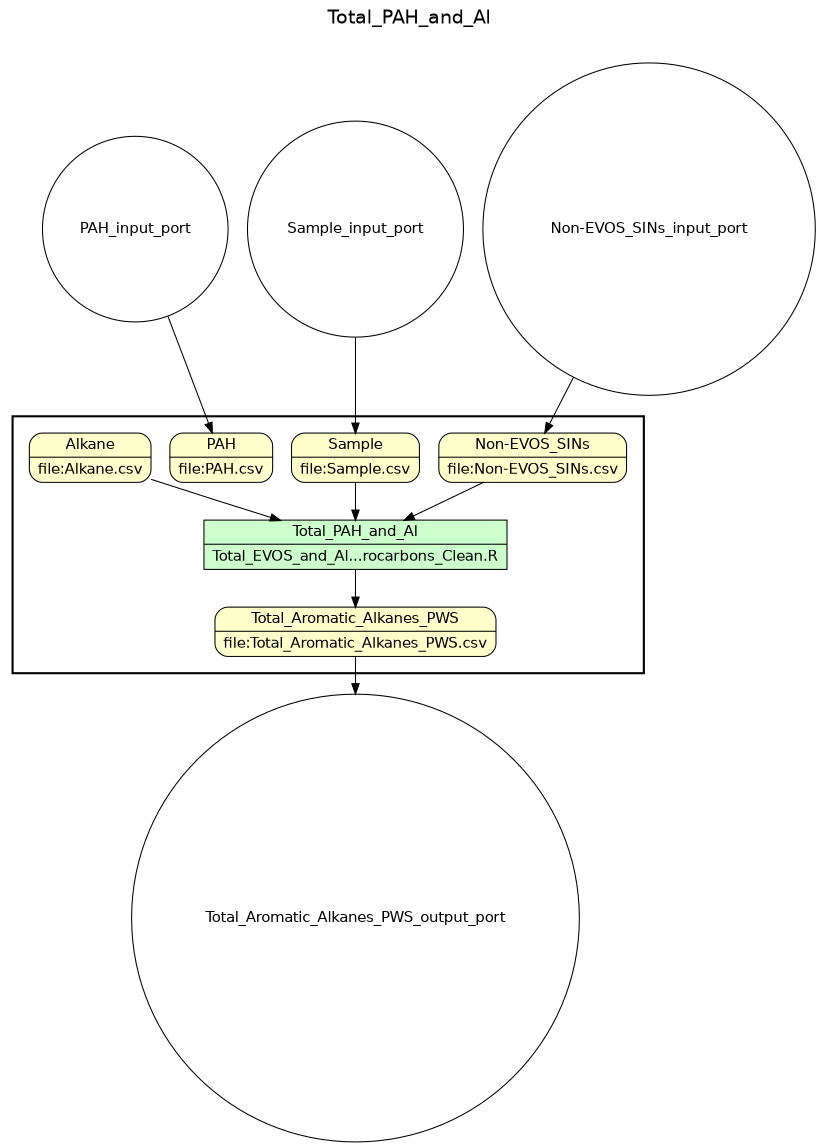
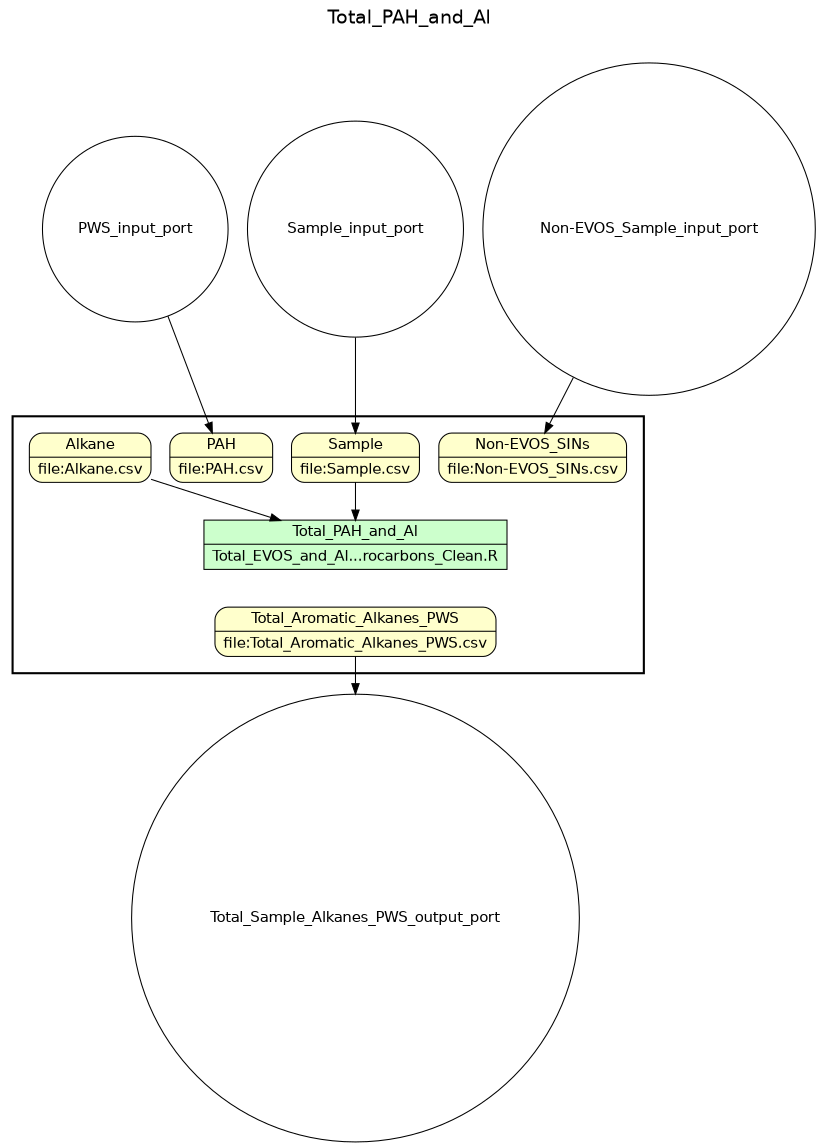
node "PAH_input_port": label "PAH_input_port" -> "PWS_input_port"
node "Non-EVOS_SINs_input_port": label "Non-EVOS_SINs_input_port" -> "Non-EVOS_Sample_input_port"
edge "Non-EVOS_SINs" -> "Total_PAH_and_Al": removed
edge "Total_PAH_and_Al" -> "Total_Aromatic_Alkanes_PWS": removed
node "Total_Aromatic_Alkanes_PWS_output_port": label "Total_Aromatic_Alkanes_PWS_output_port" -> "Total_Sample_Alkanes_PWS_output_port"
